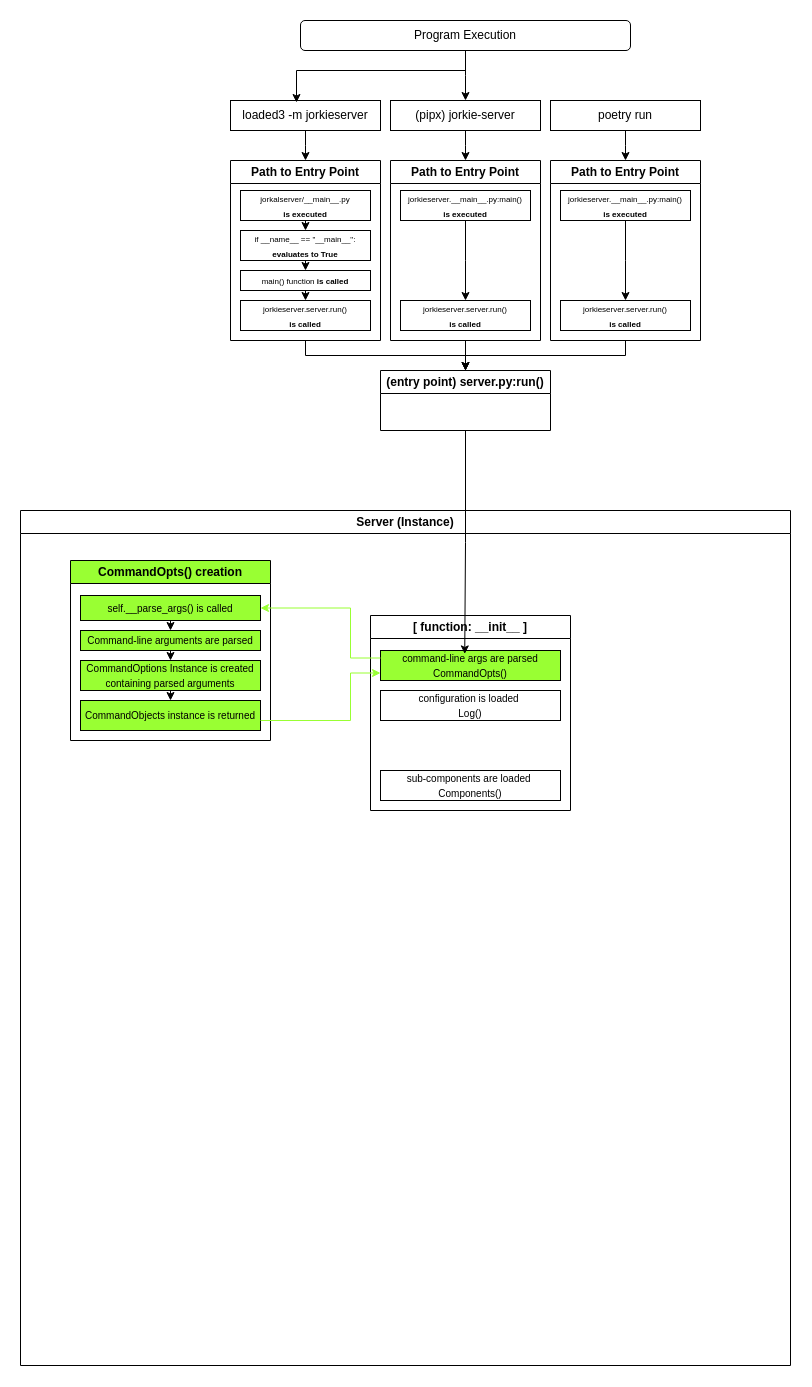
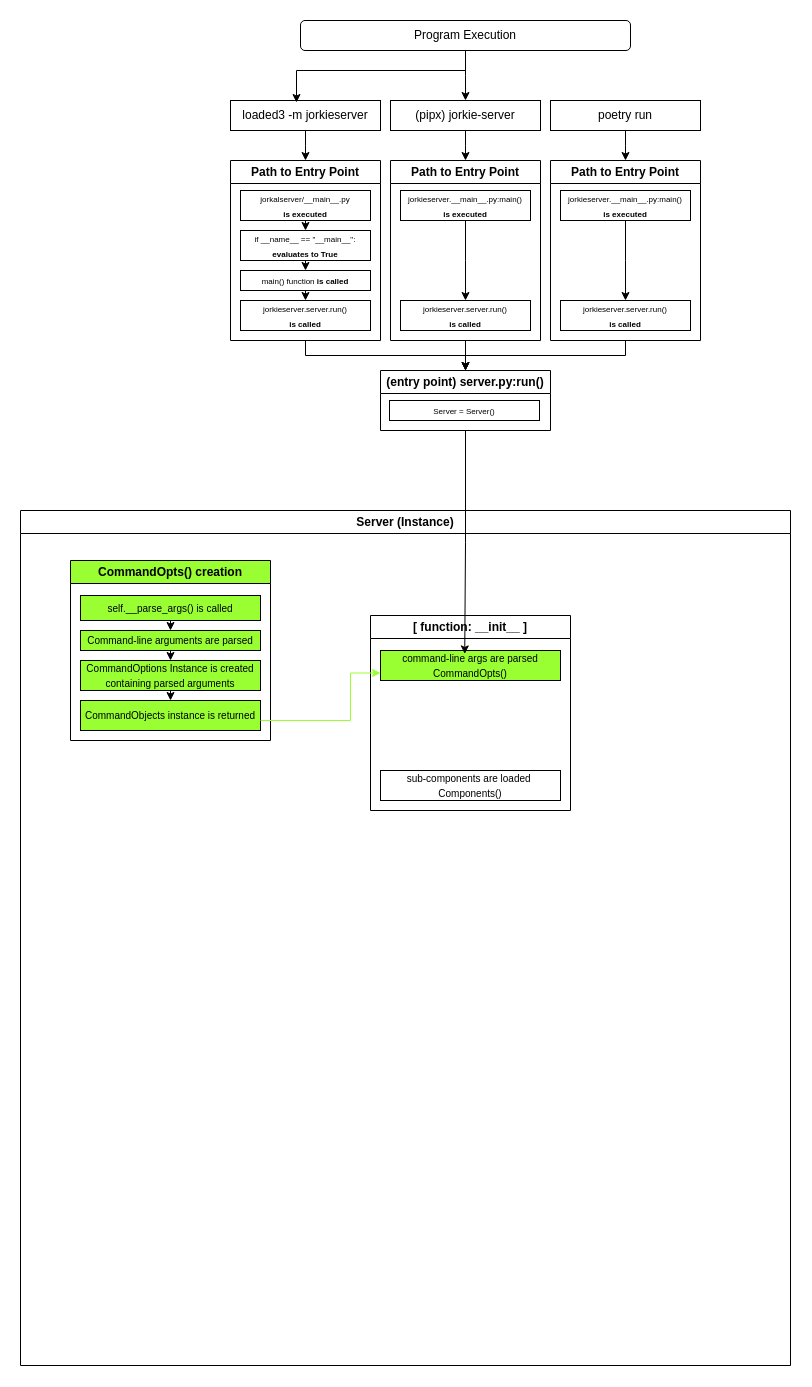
node "Server = Server()": added
edge "command-line args are parsed CommandOpts()" -> "self.__parse_args() is called": removed
node "configuration is loaded Log()": removed
